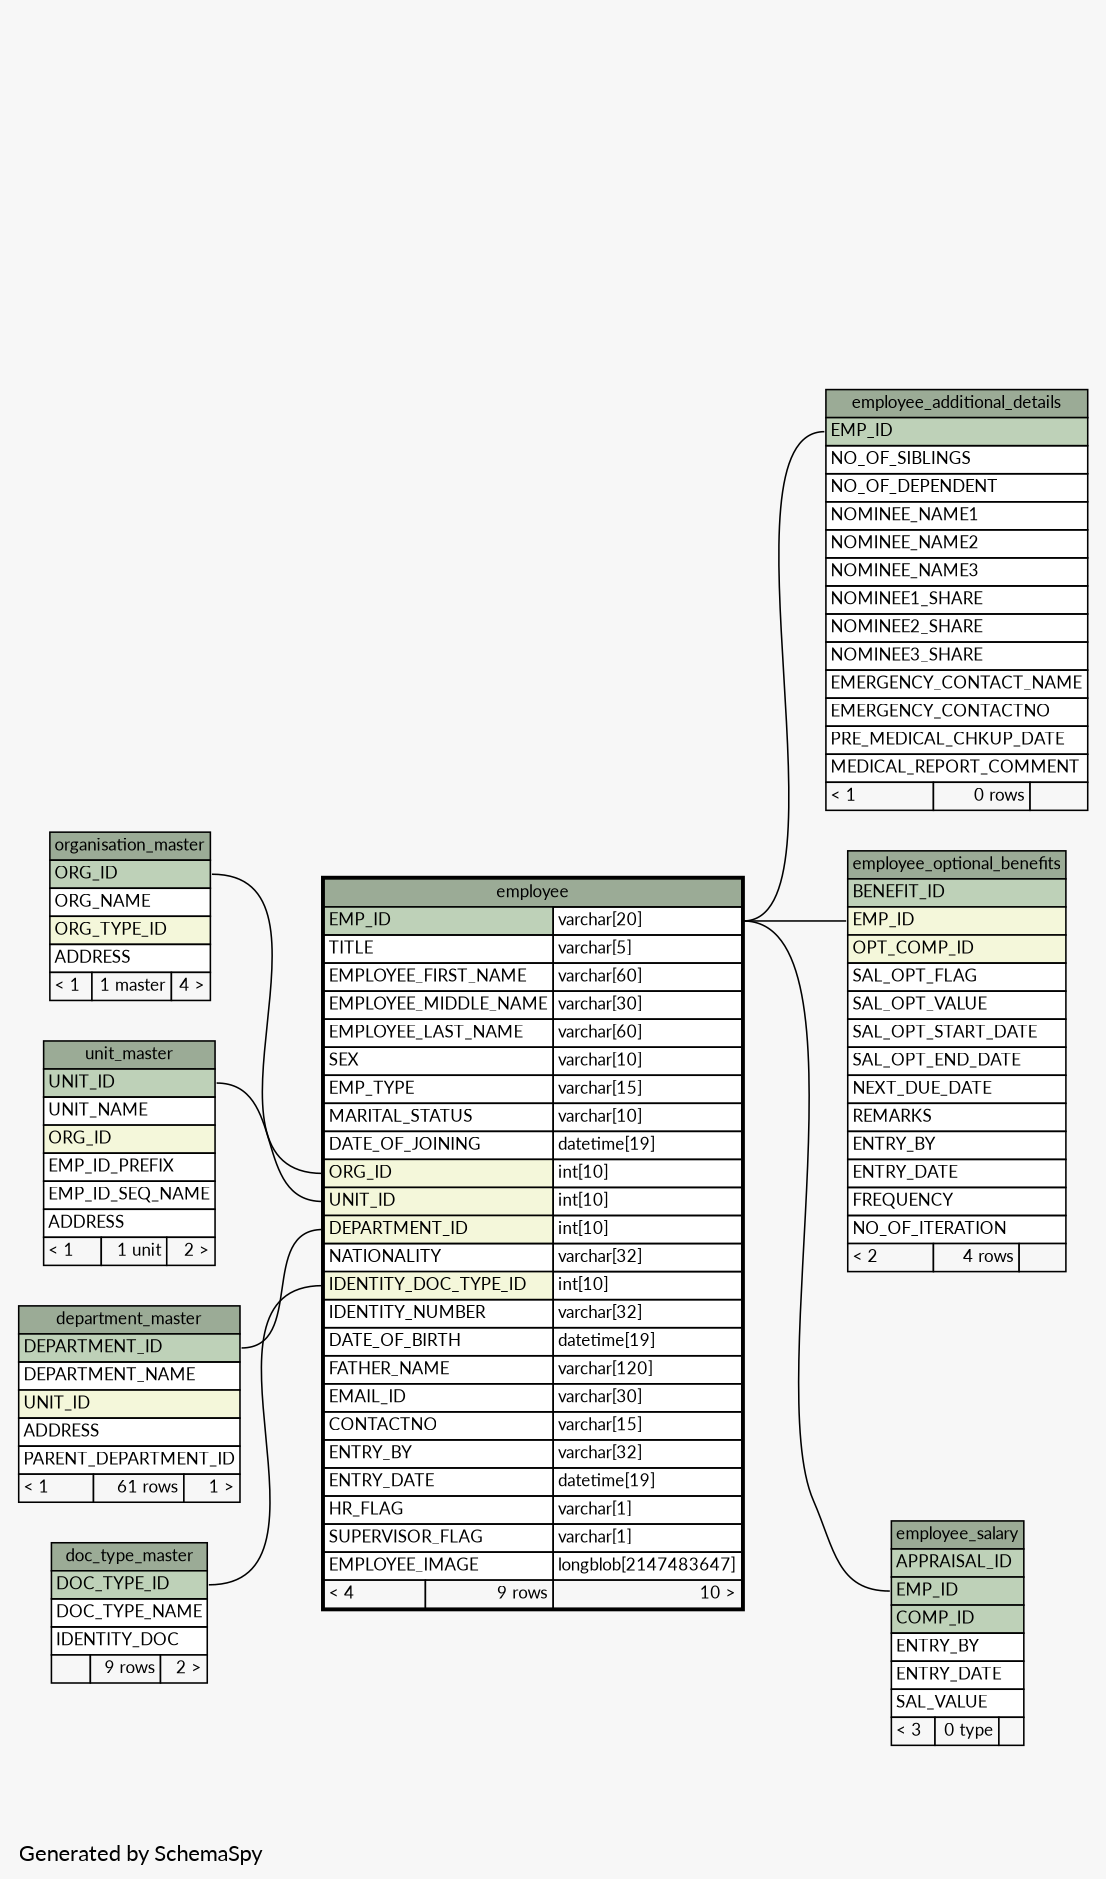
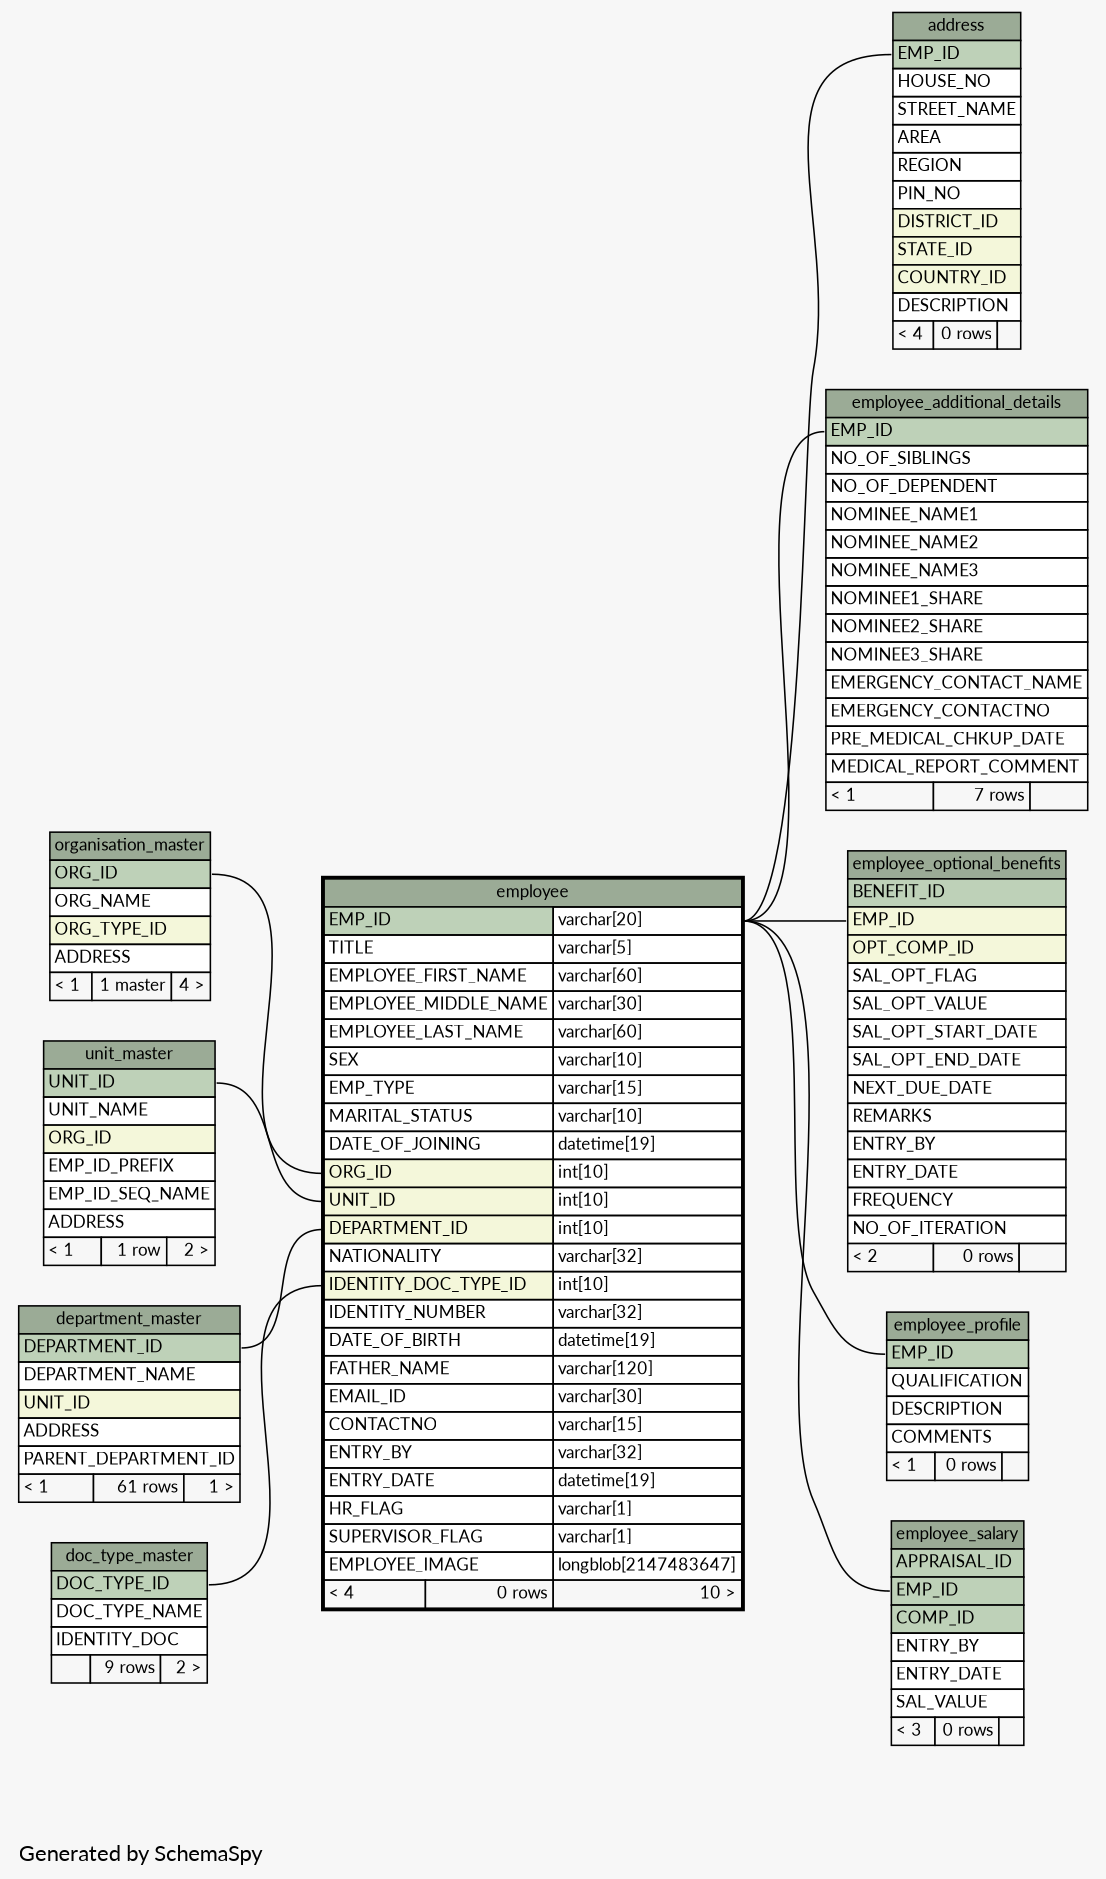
node "address": added
node "employee_additional_details": text "0 rows" -> "7 rows"
node "unit_master": text "1 unit" -> "1 row"
node "employee_optional_benefits": text "4 rows" -> "0 rows"
node "employee_profile": added
node "employee": text "9 rows" -> "0 rows"
node "employee_salary": text "0 type" -> "0 rows"
